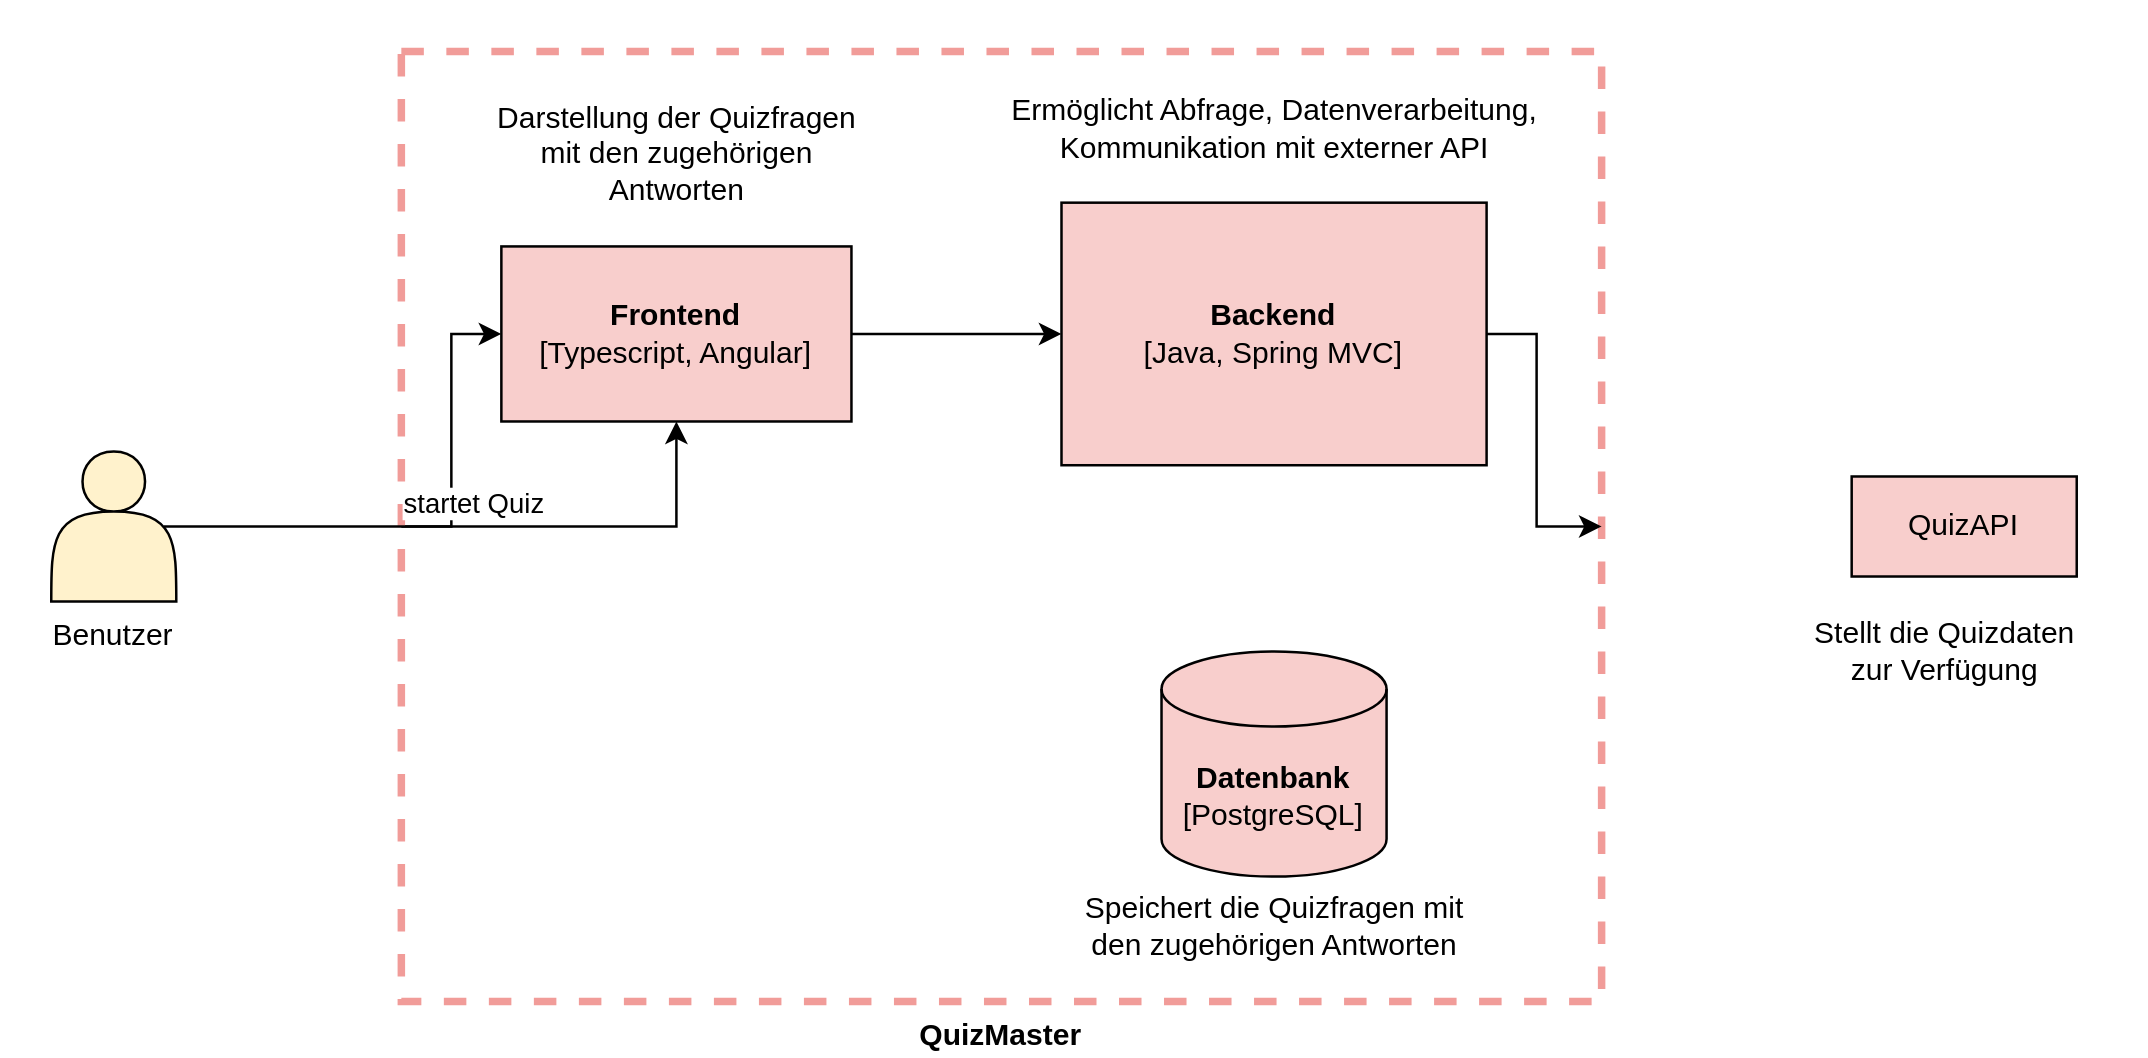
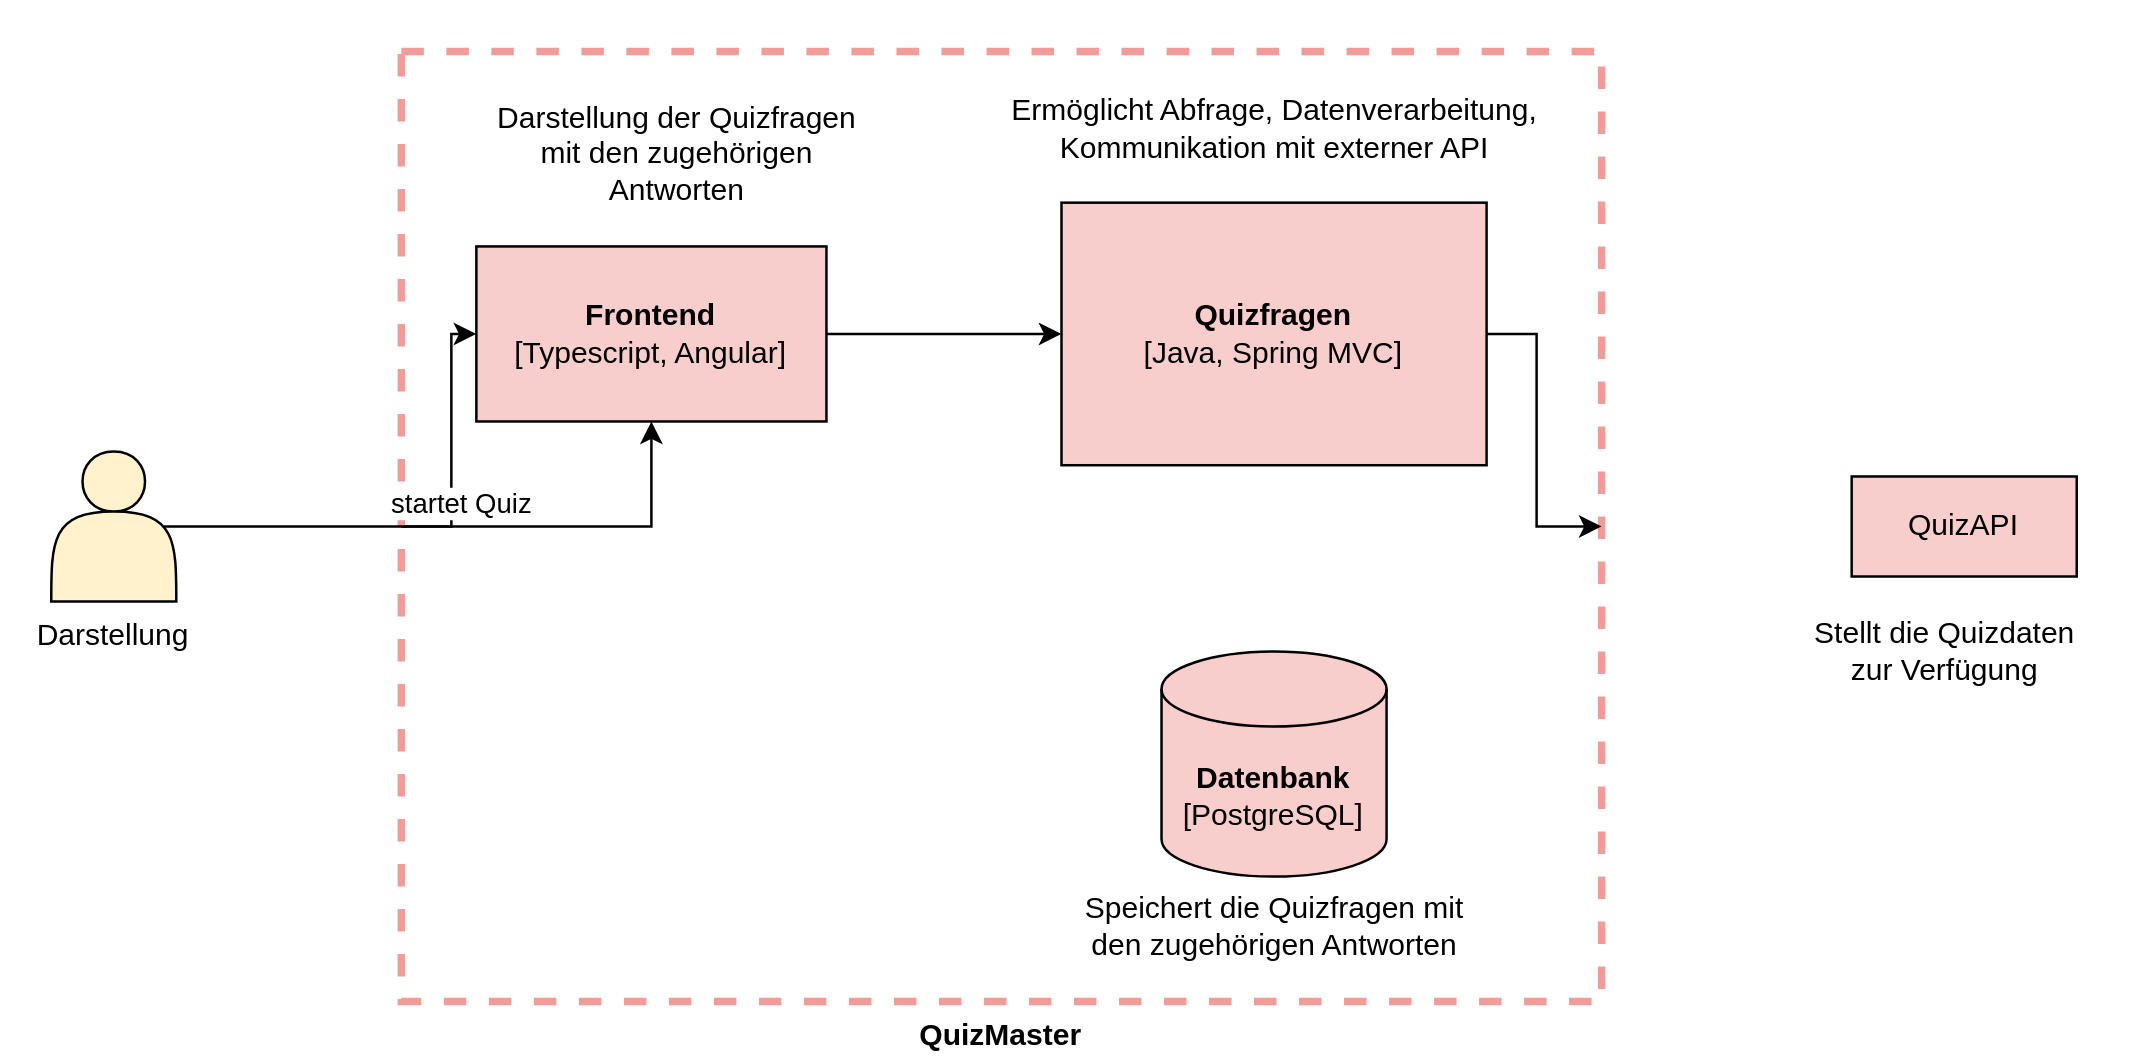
node "Frontend [Typescript, Angular]": moved (676, 334) -> (651, 334)
node "Backend [Java, Spring MVC]": label "Backend [Java, Spring MVC]" -> "Quizfragen [Java, Spring MVC]"
node "Benutzer": label "Benutzer" -> "Darstellung"
